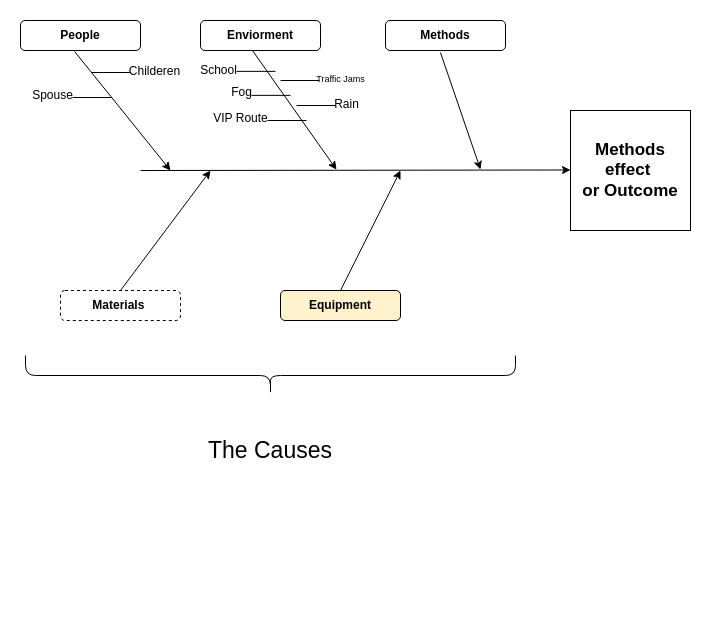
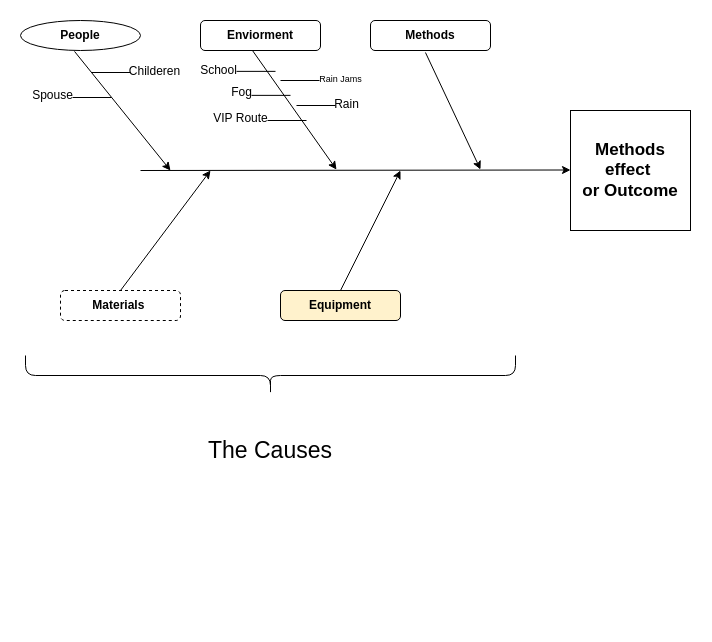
node "People": shape rounded rectangle -> ellipse
node "Methods": moved (446, 36) -> (431, 36)
node "Traffic Jams": label "Traffic Jams" -> "Rain Jams"
